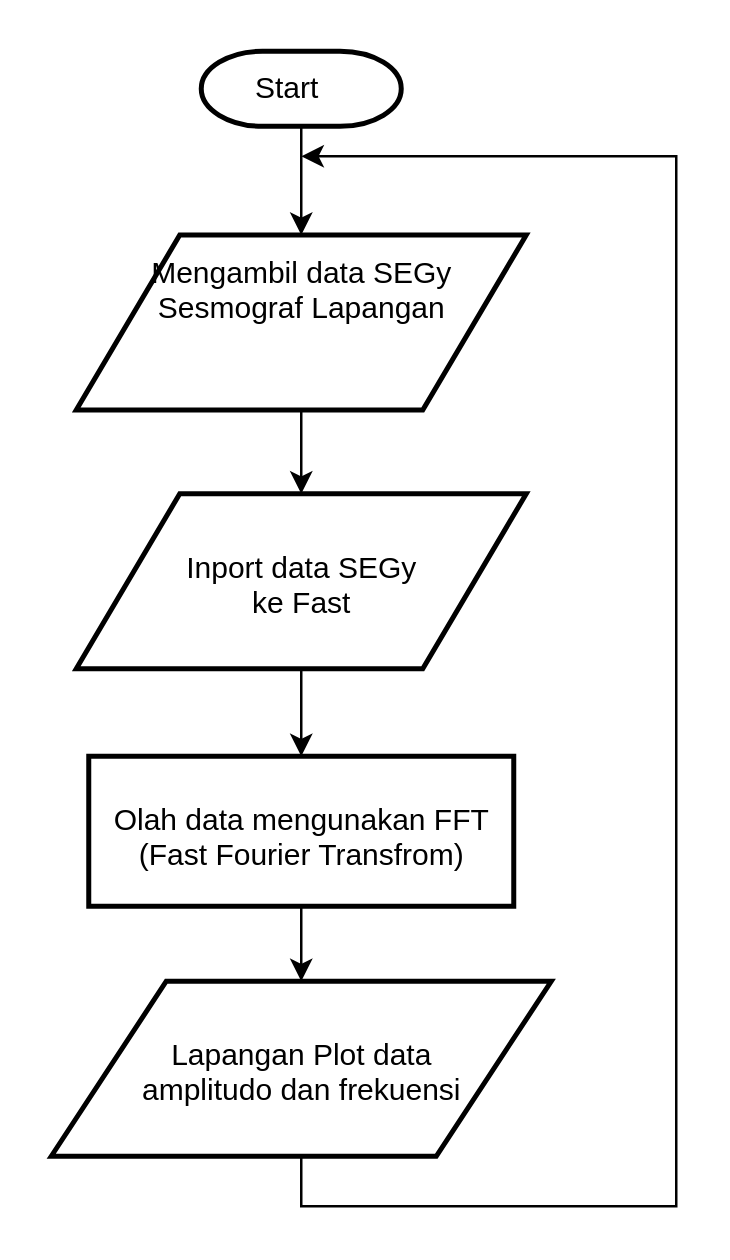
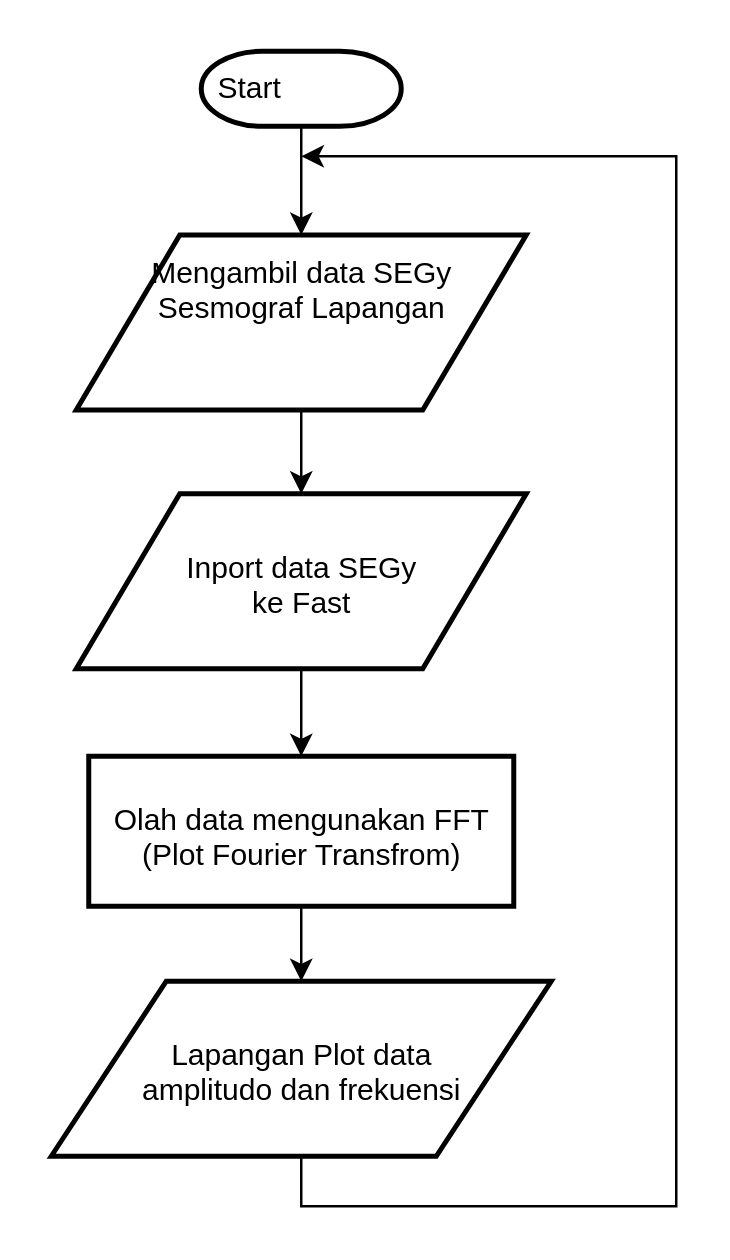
node "Start": moved (301, 89) -> (264, 89)
node "Olah data mengunakan FFT (Fast Fourier Transfrom)": label "Olah data mengunakan FFT (Fast Fourier Transfrom)" -> "Olah data mengunakan FFT (Plot Fourier Transfrom)"
